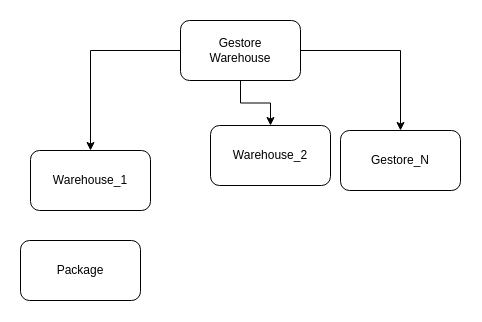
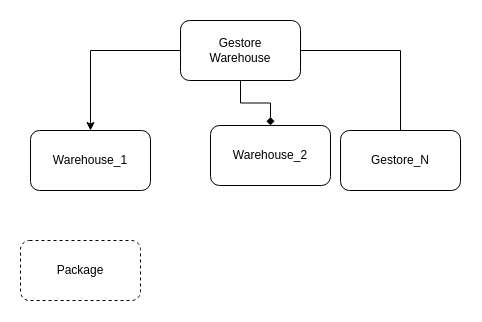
edge "Gestore Warehouse" -> "Warehouse_2": arrowhead classic -> diamond
edge "Gestore Warehouse" -> "Gestore_N": arrowhead classic -> none
node "Warehouse_1": moved (91, 181) -> (91, 161)
node "Package": style solid -> dashed
